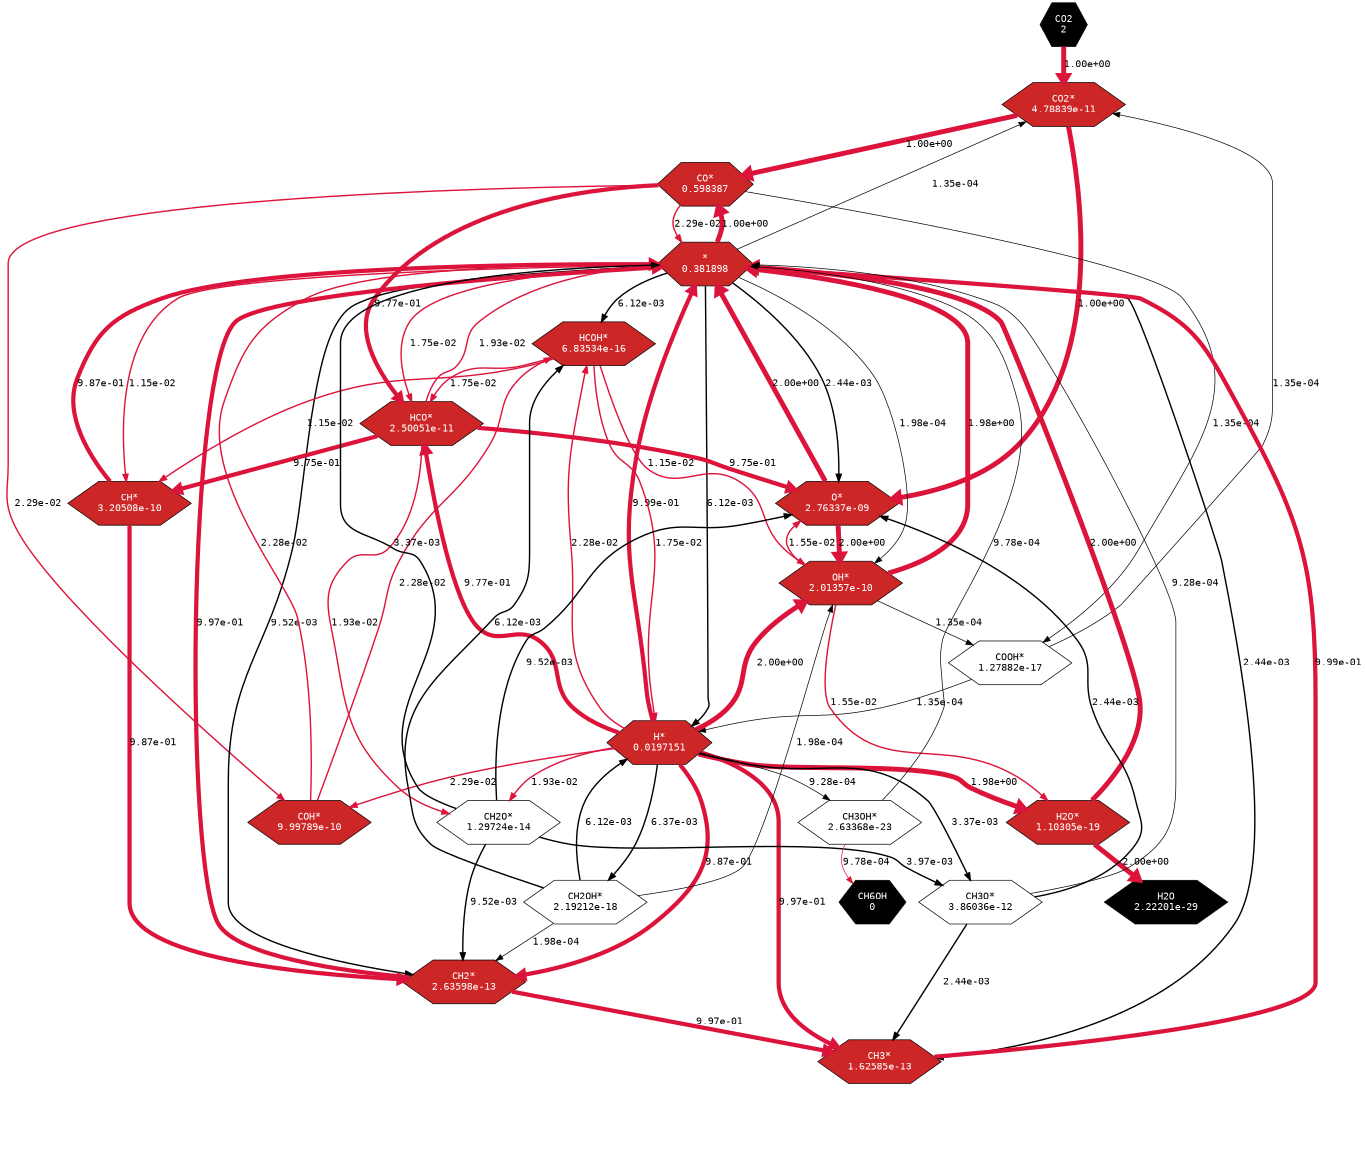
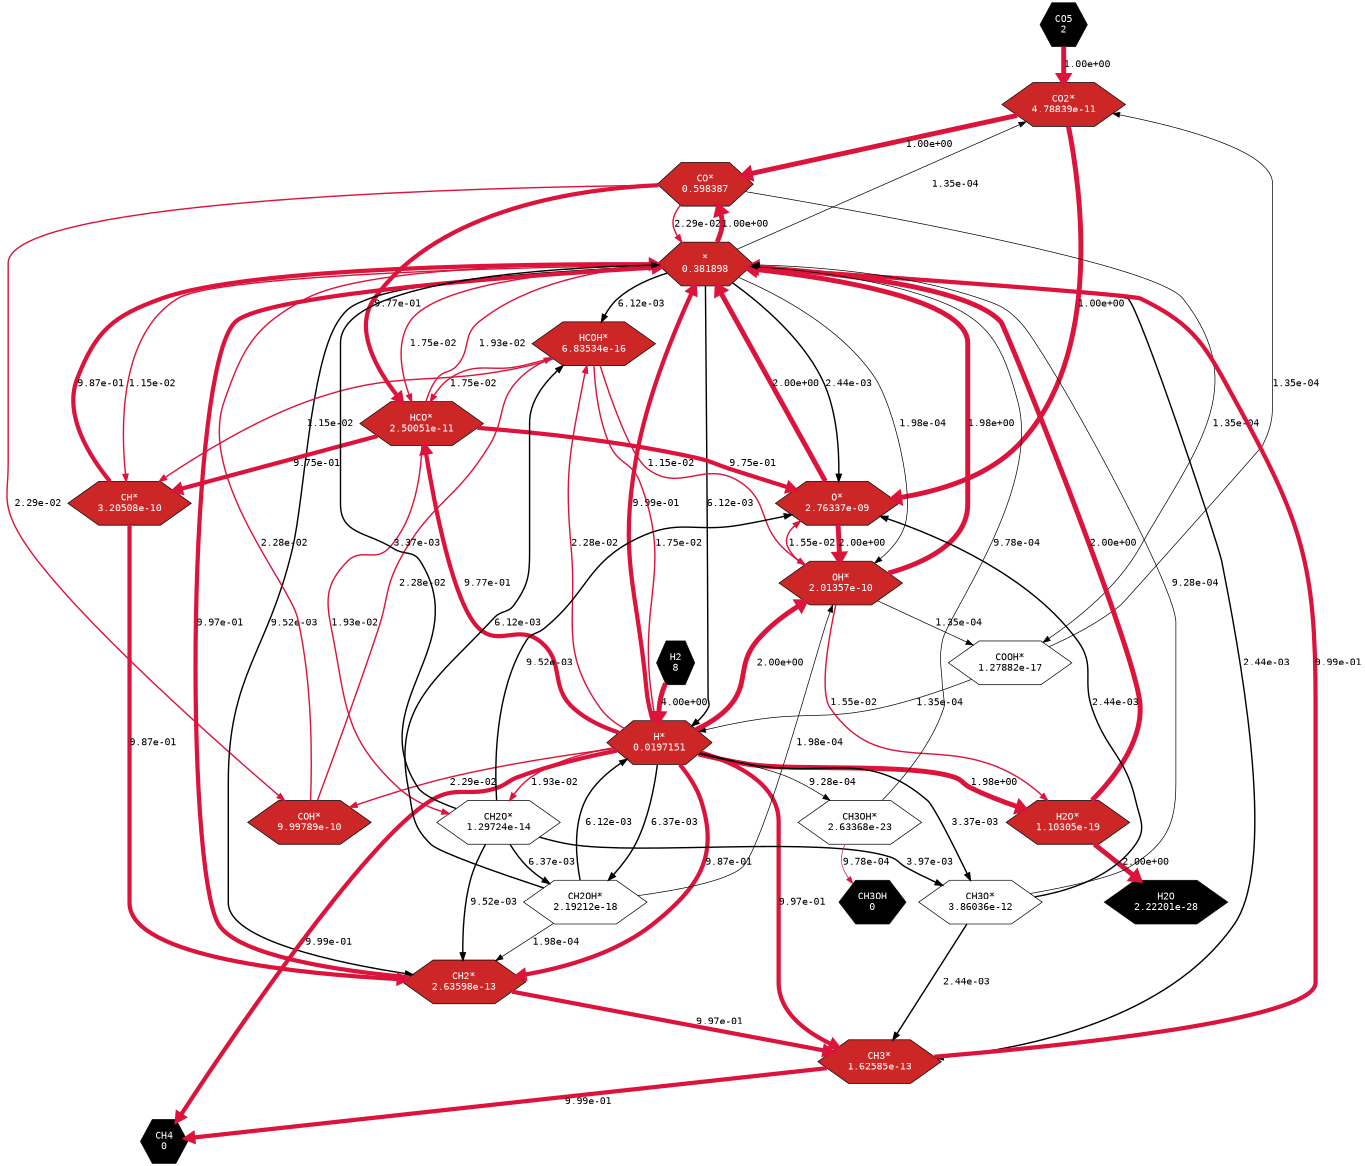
node "CO2 2": label "CO2 2" -> "CO5 2"
node "H2 8": added
edge "CH2O* 1.29724e-14" -> "CH2OH* 2.19212e-18": added, label "6.37e-03"
node "CH6OH 0": label "CH6OH 0" -> "CH3OH 0"
node "H2O 2.22201e-29": label "H2O 2.22201e-29" -> "H2O 2.22201e-28"
node "CH4 0": added
